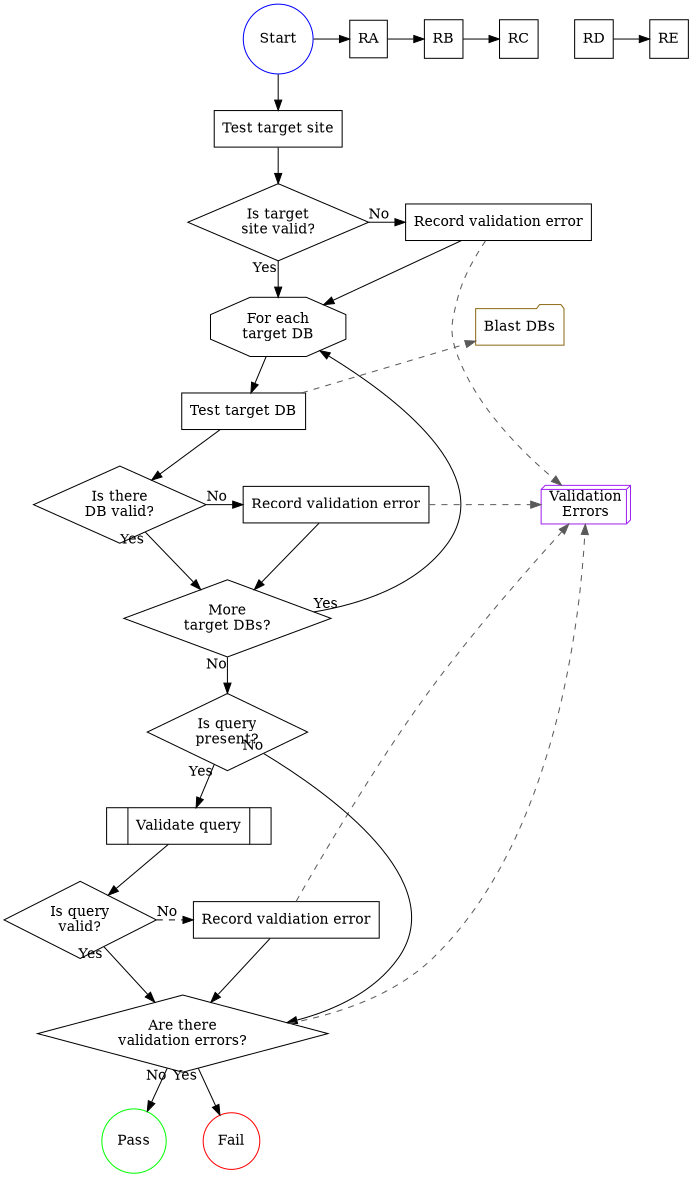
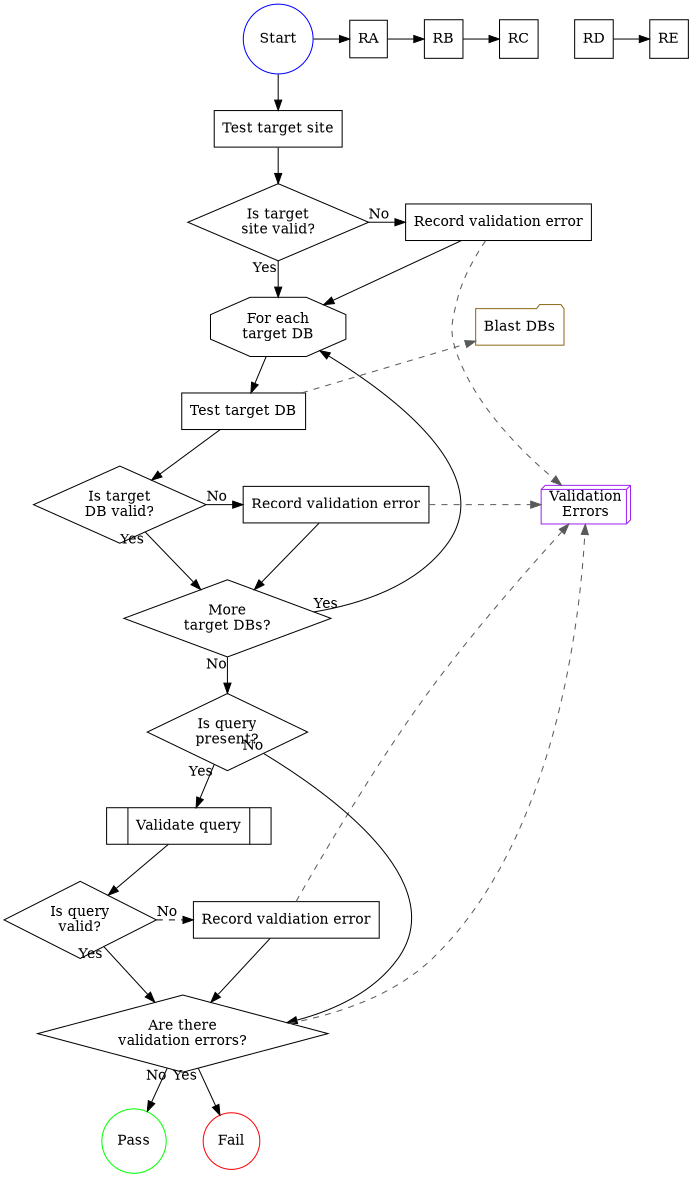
node "Is there DB valid?": label "Is there DB valid?" -> "Is target DB valid?"
